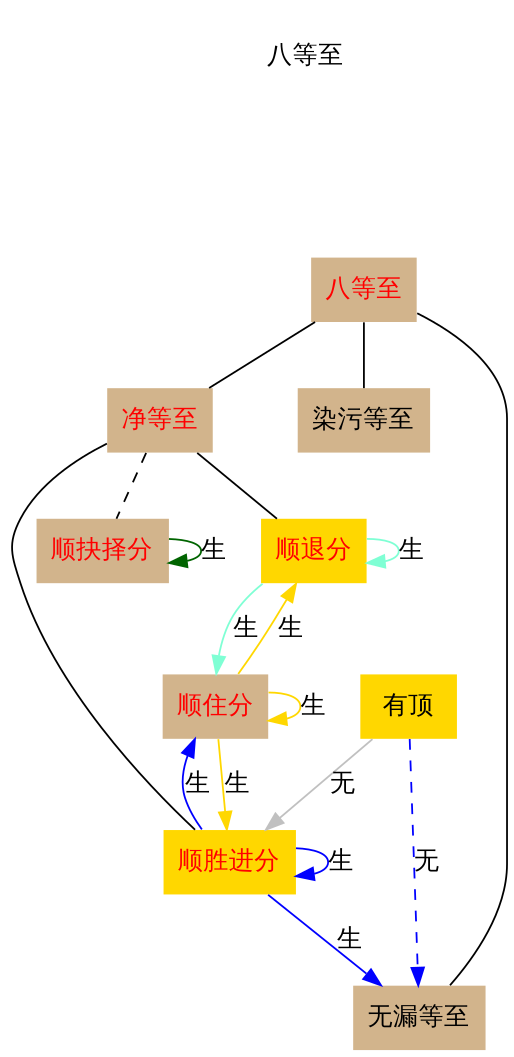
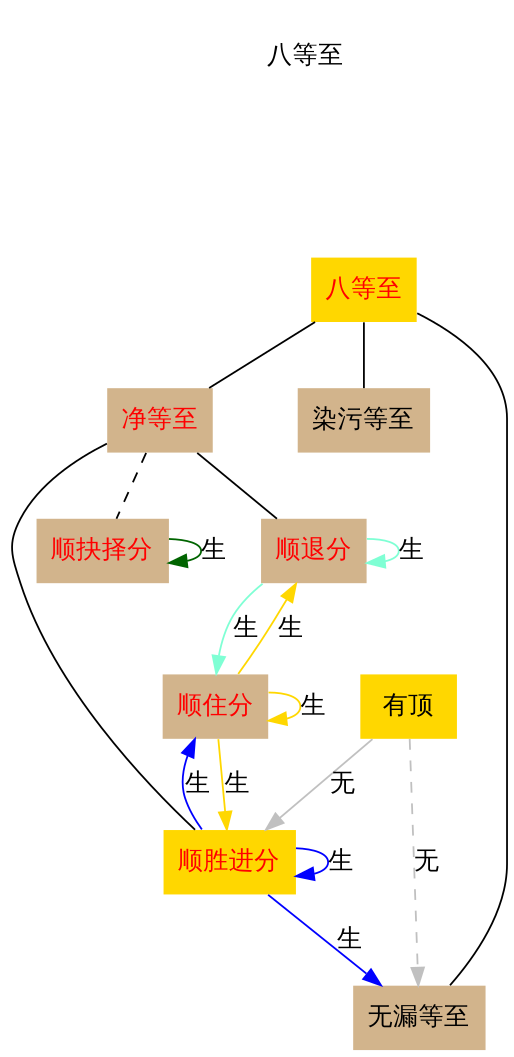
node "八等至": fillcolor tan -> gold
node "顺退分": fillcolor gold -> tan
edge "有顶" -> "无漏等至": color blue -> grey
